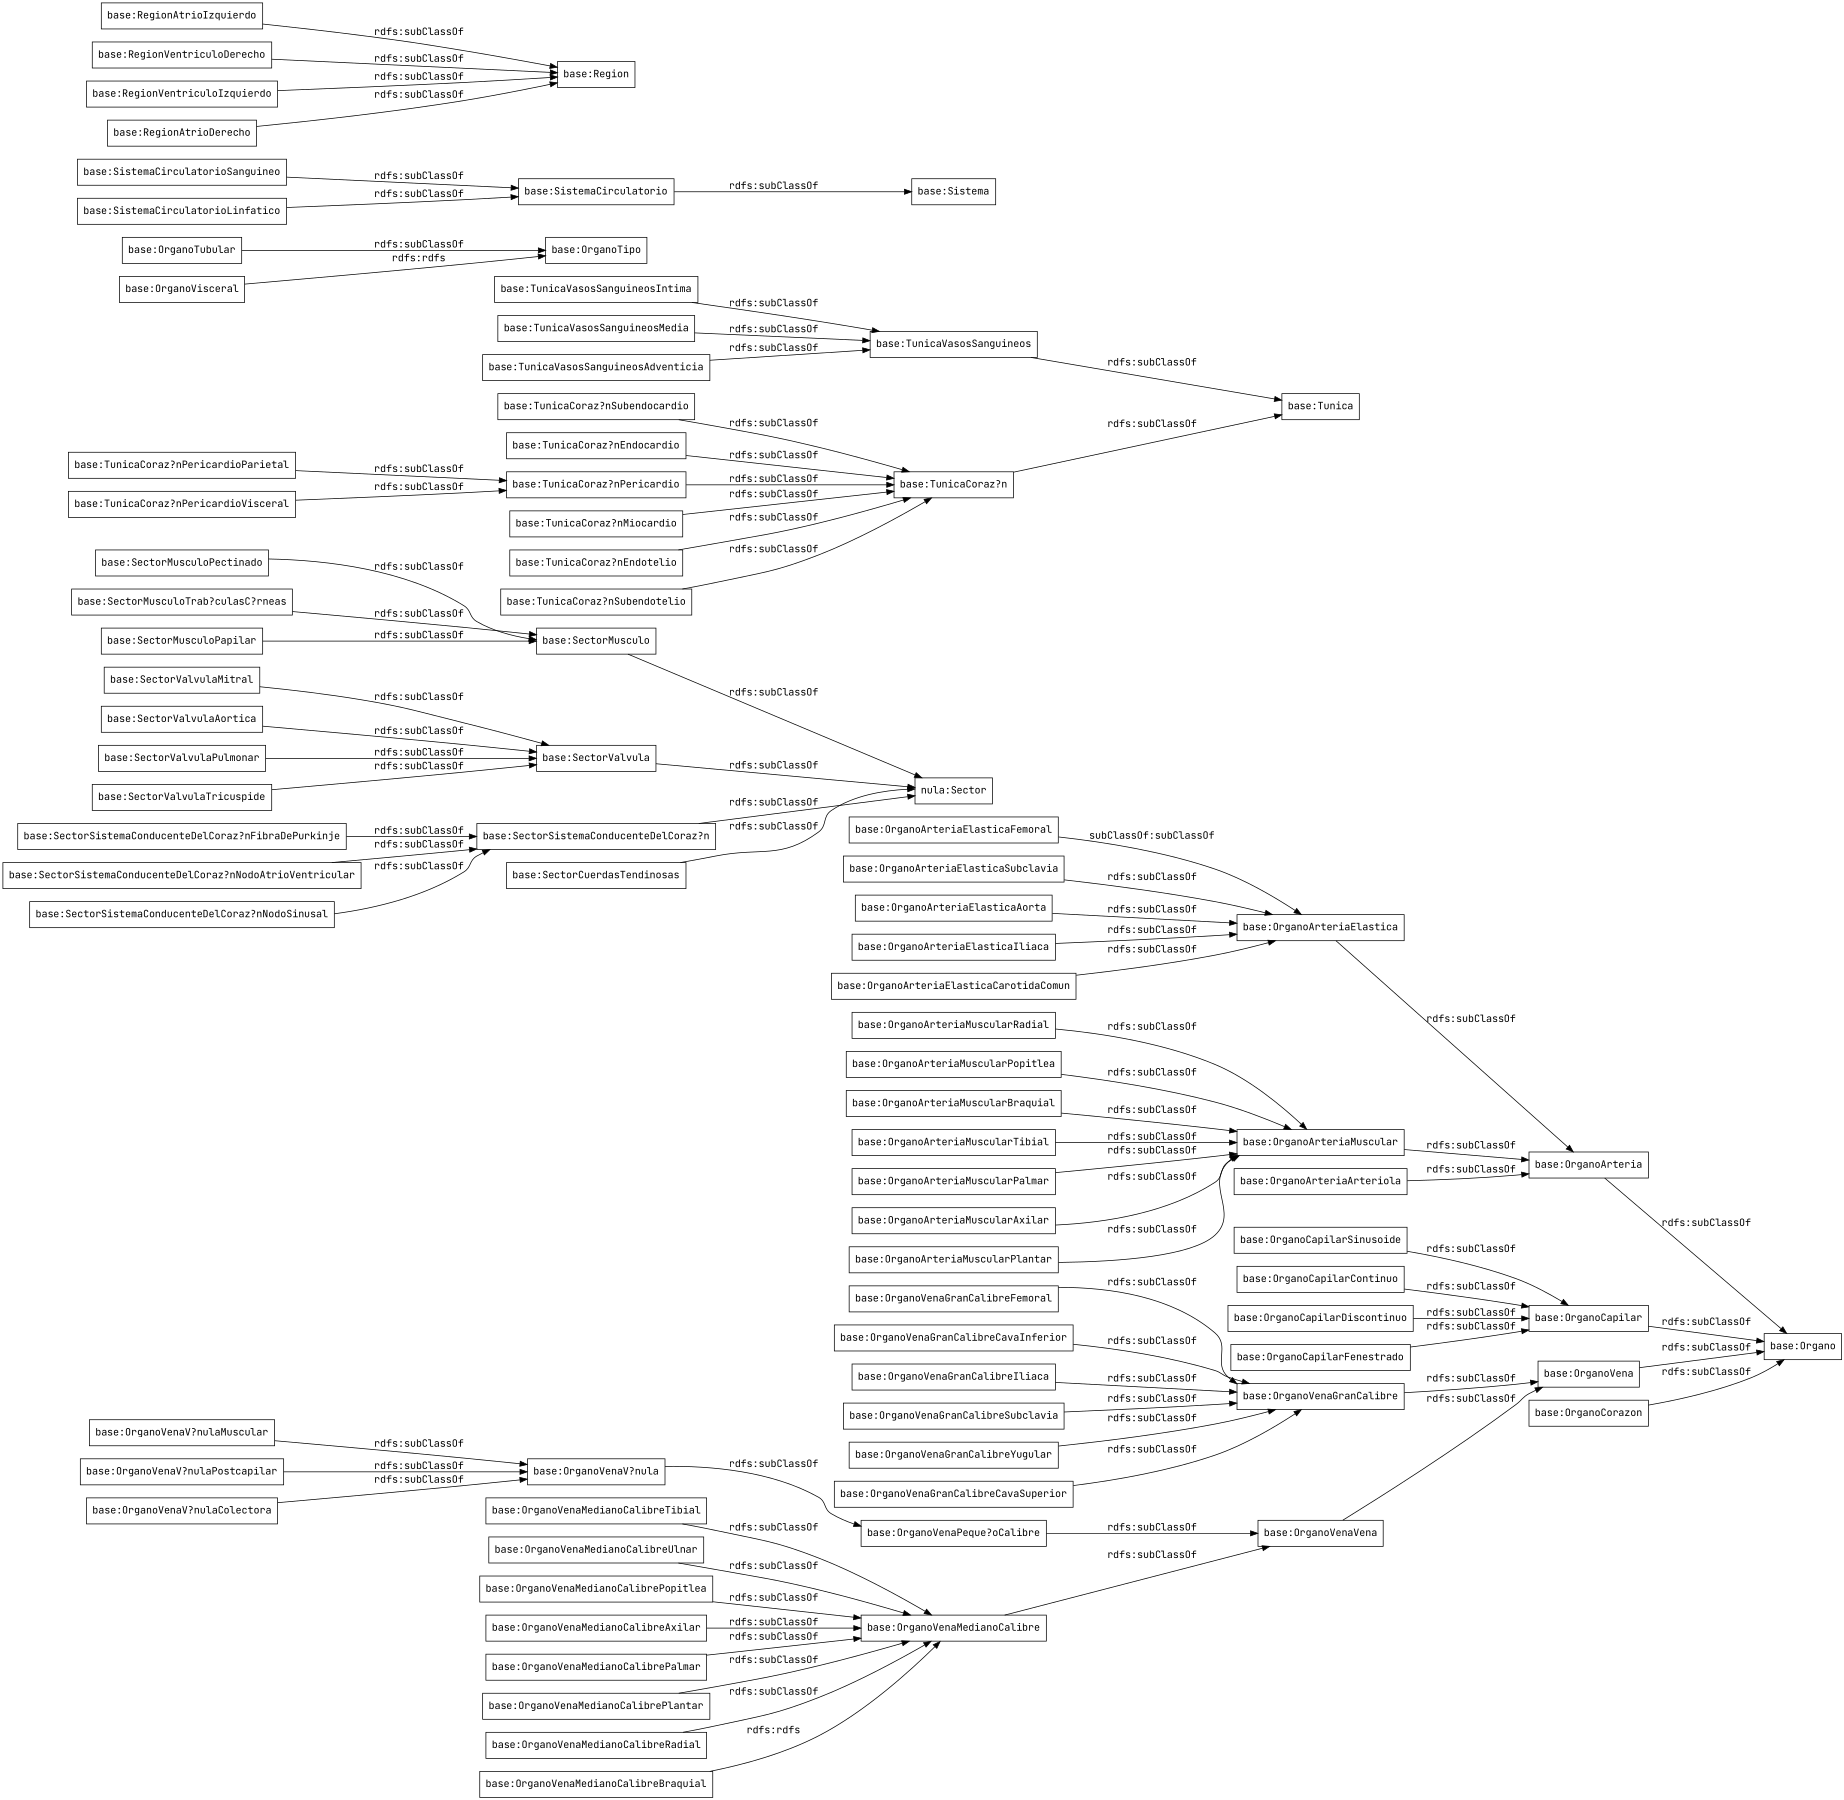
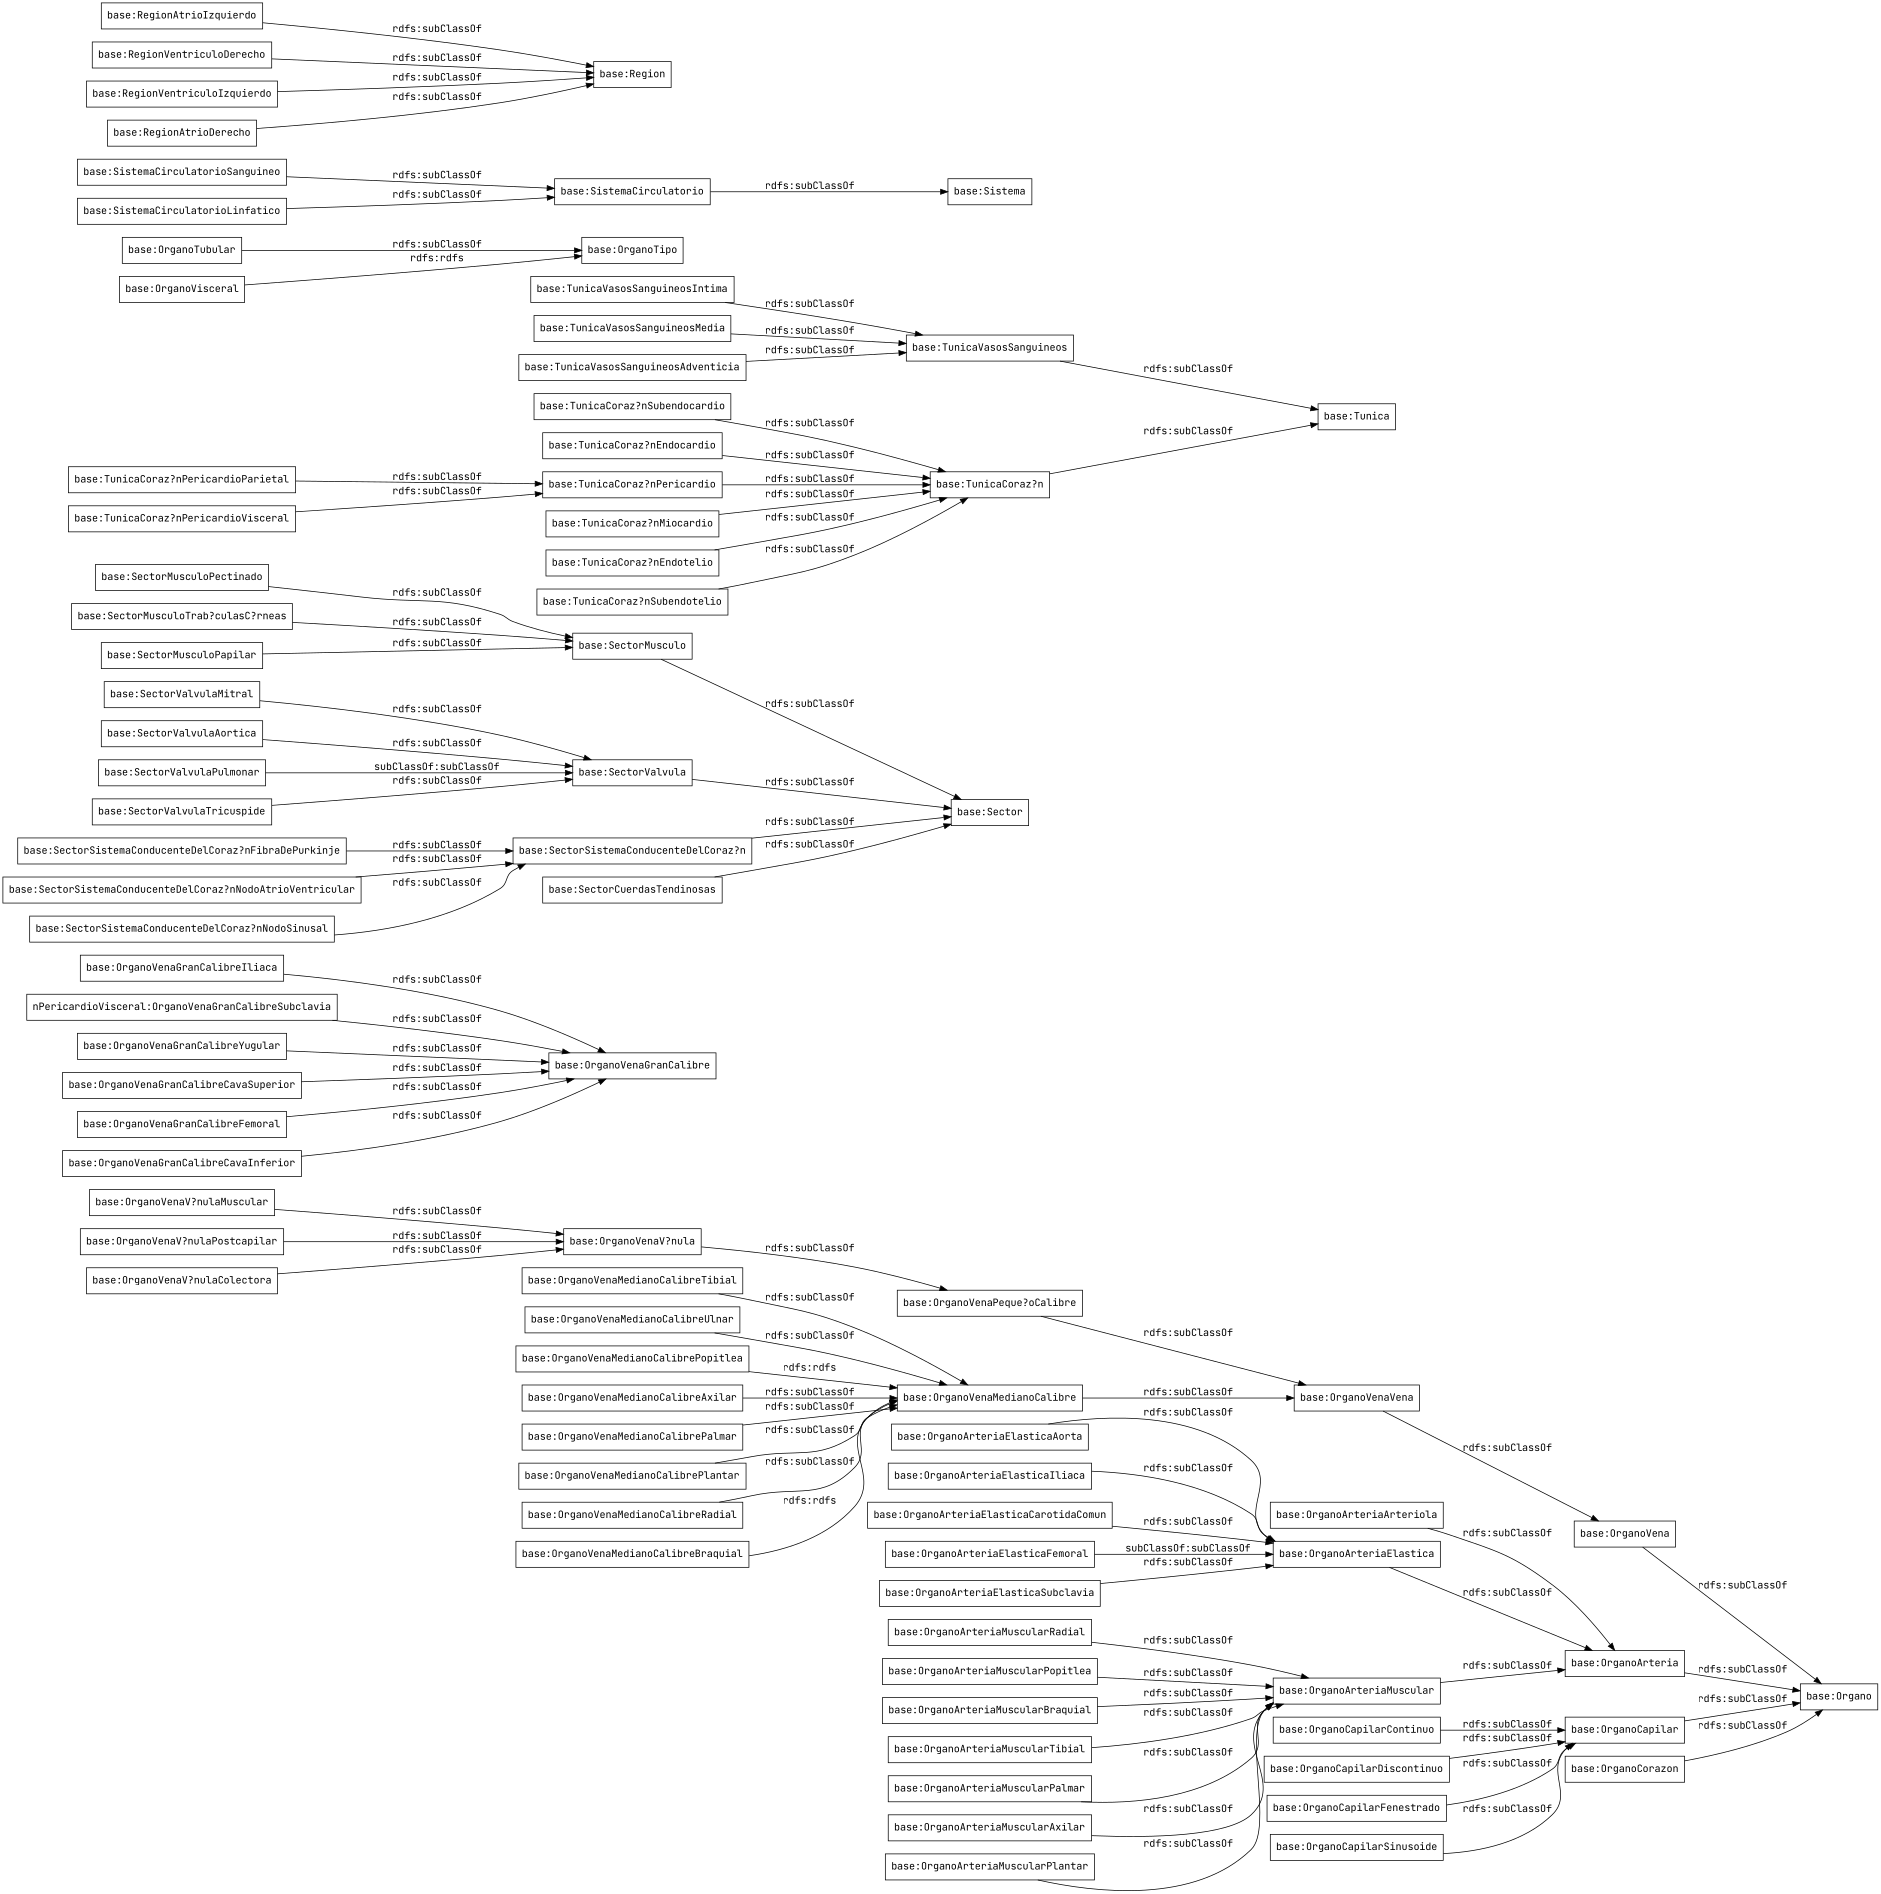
edge "base:SectorValvulaPulmonar" -> "base:SectorValvula": label "rdfs:subClassOf" -> "subClassOf:subClassOf"
node "nula:Sector": label "nula:Sector" -> "base:Sector"
edge "base:OrganoVenaGranCalibre" -> "base:OrganoVena": removed, label "rdfs:subClassOf"
node "base:OrganoVenaGranCalibreSubclavia": label "base:OrganoVenaGranCalibreSubclavia" -> "nPericardioVisceral:OrganoVenaGranCalibreSubclavia"
edge "base:OrganoVenaMedianoCalibrePopitlea" -> "base:OrganoVenaMedianoCalibre": label "rdfs:subClassOf" -> "rdfs:rdfs"
